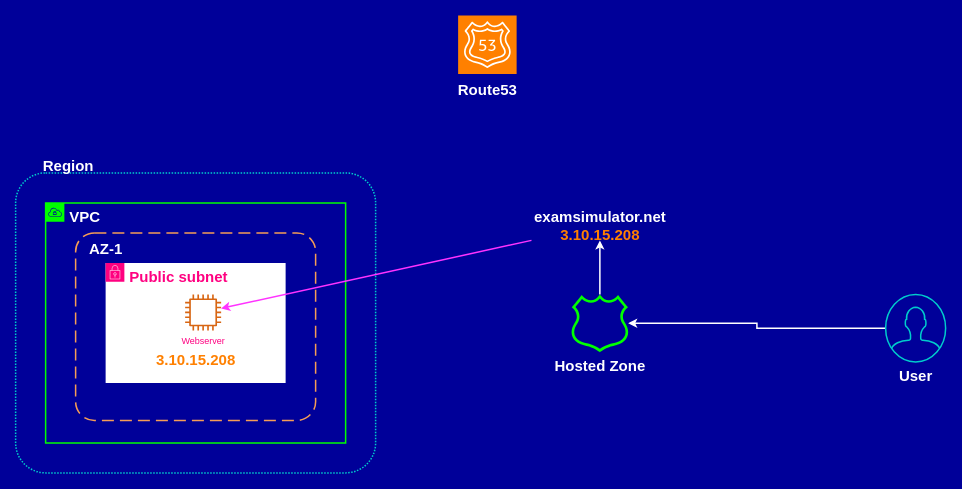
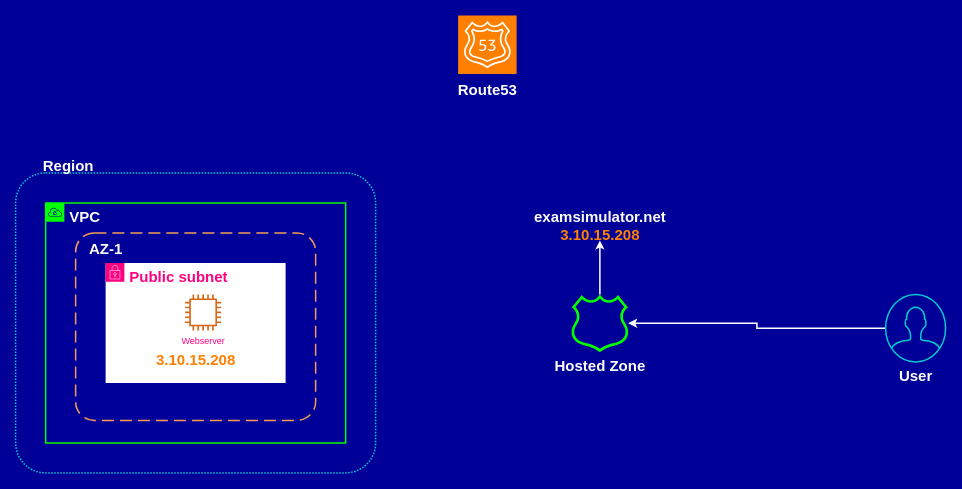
edge "examsimulator.net 3.10.15.208" -> "Webserver": removed
